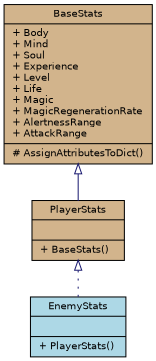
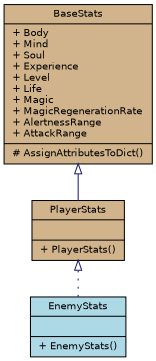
node "PlayerStats": text "+ BaseStats()" -> "+ PlayerStats()"
node "EnemyStats": text "+ PlayerStats()" -> "+ EnemyStats()"
